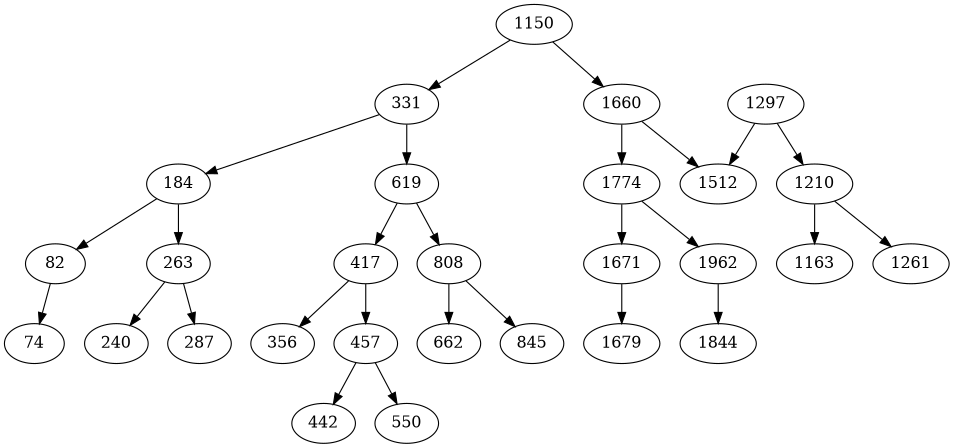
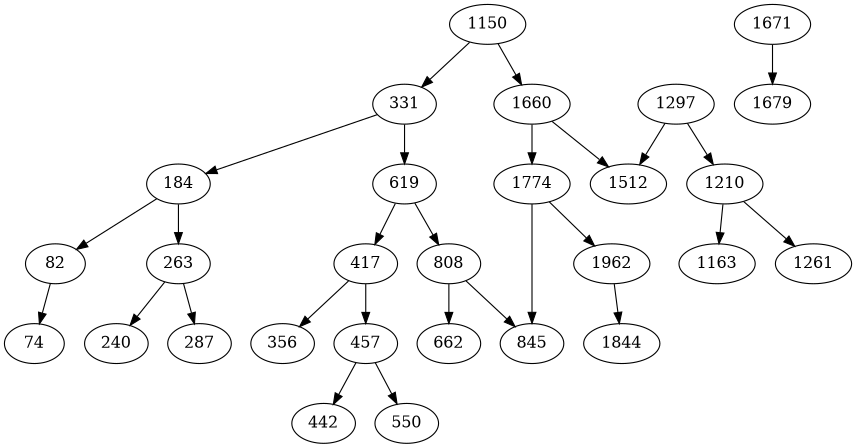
edge "1774" -> "1671": now "1774" -> "845"
